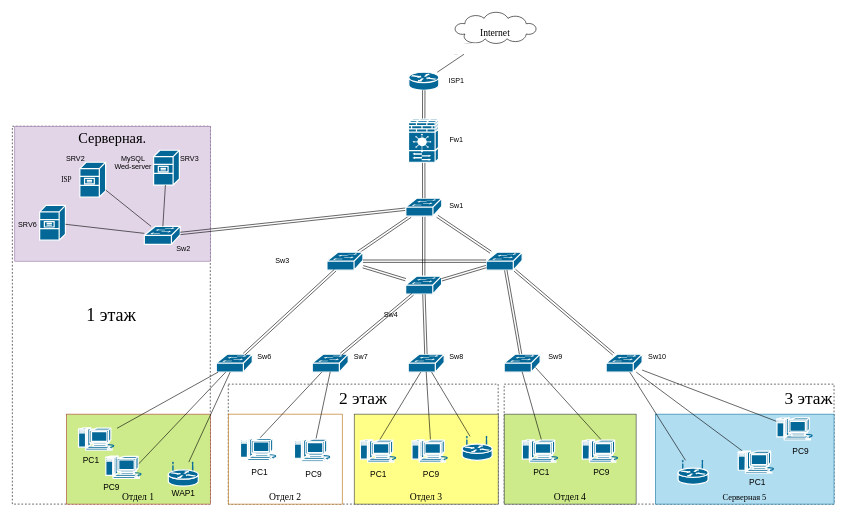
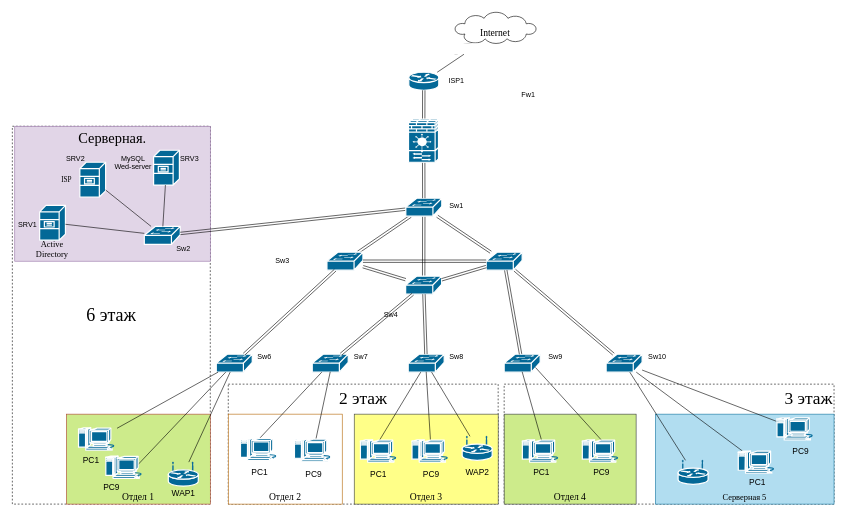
node "Fw1": moved (456, 140) -> (528, 95)
node "SRV6": label "SRV6" -> "SRV1"
node "Active Directory": added
node "1 этаж": label "1 этаж" -> "6 этаж"
node "WAP2": added
